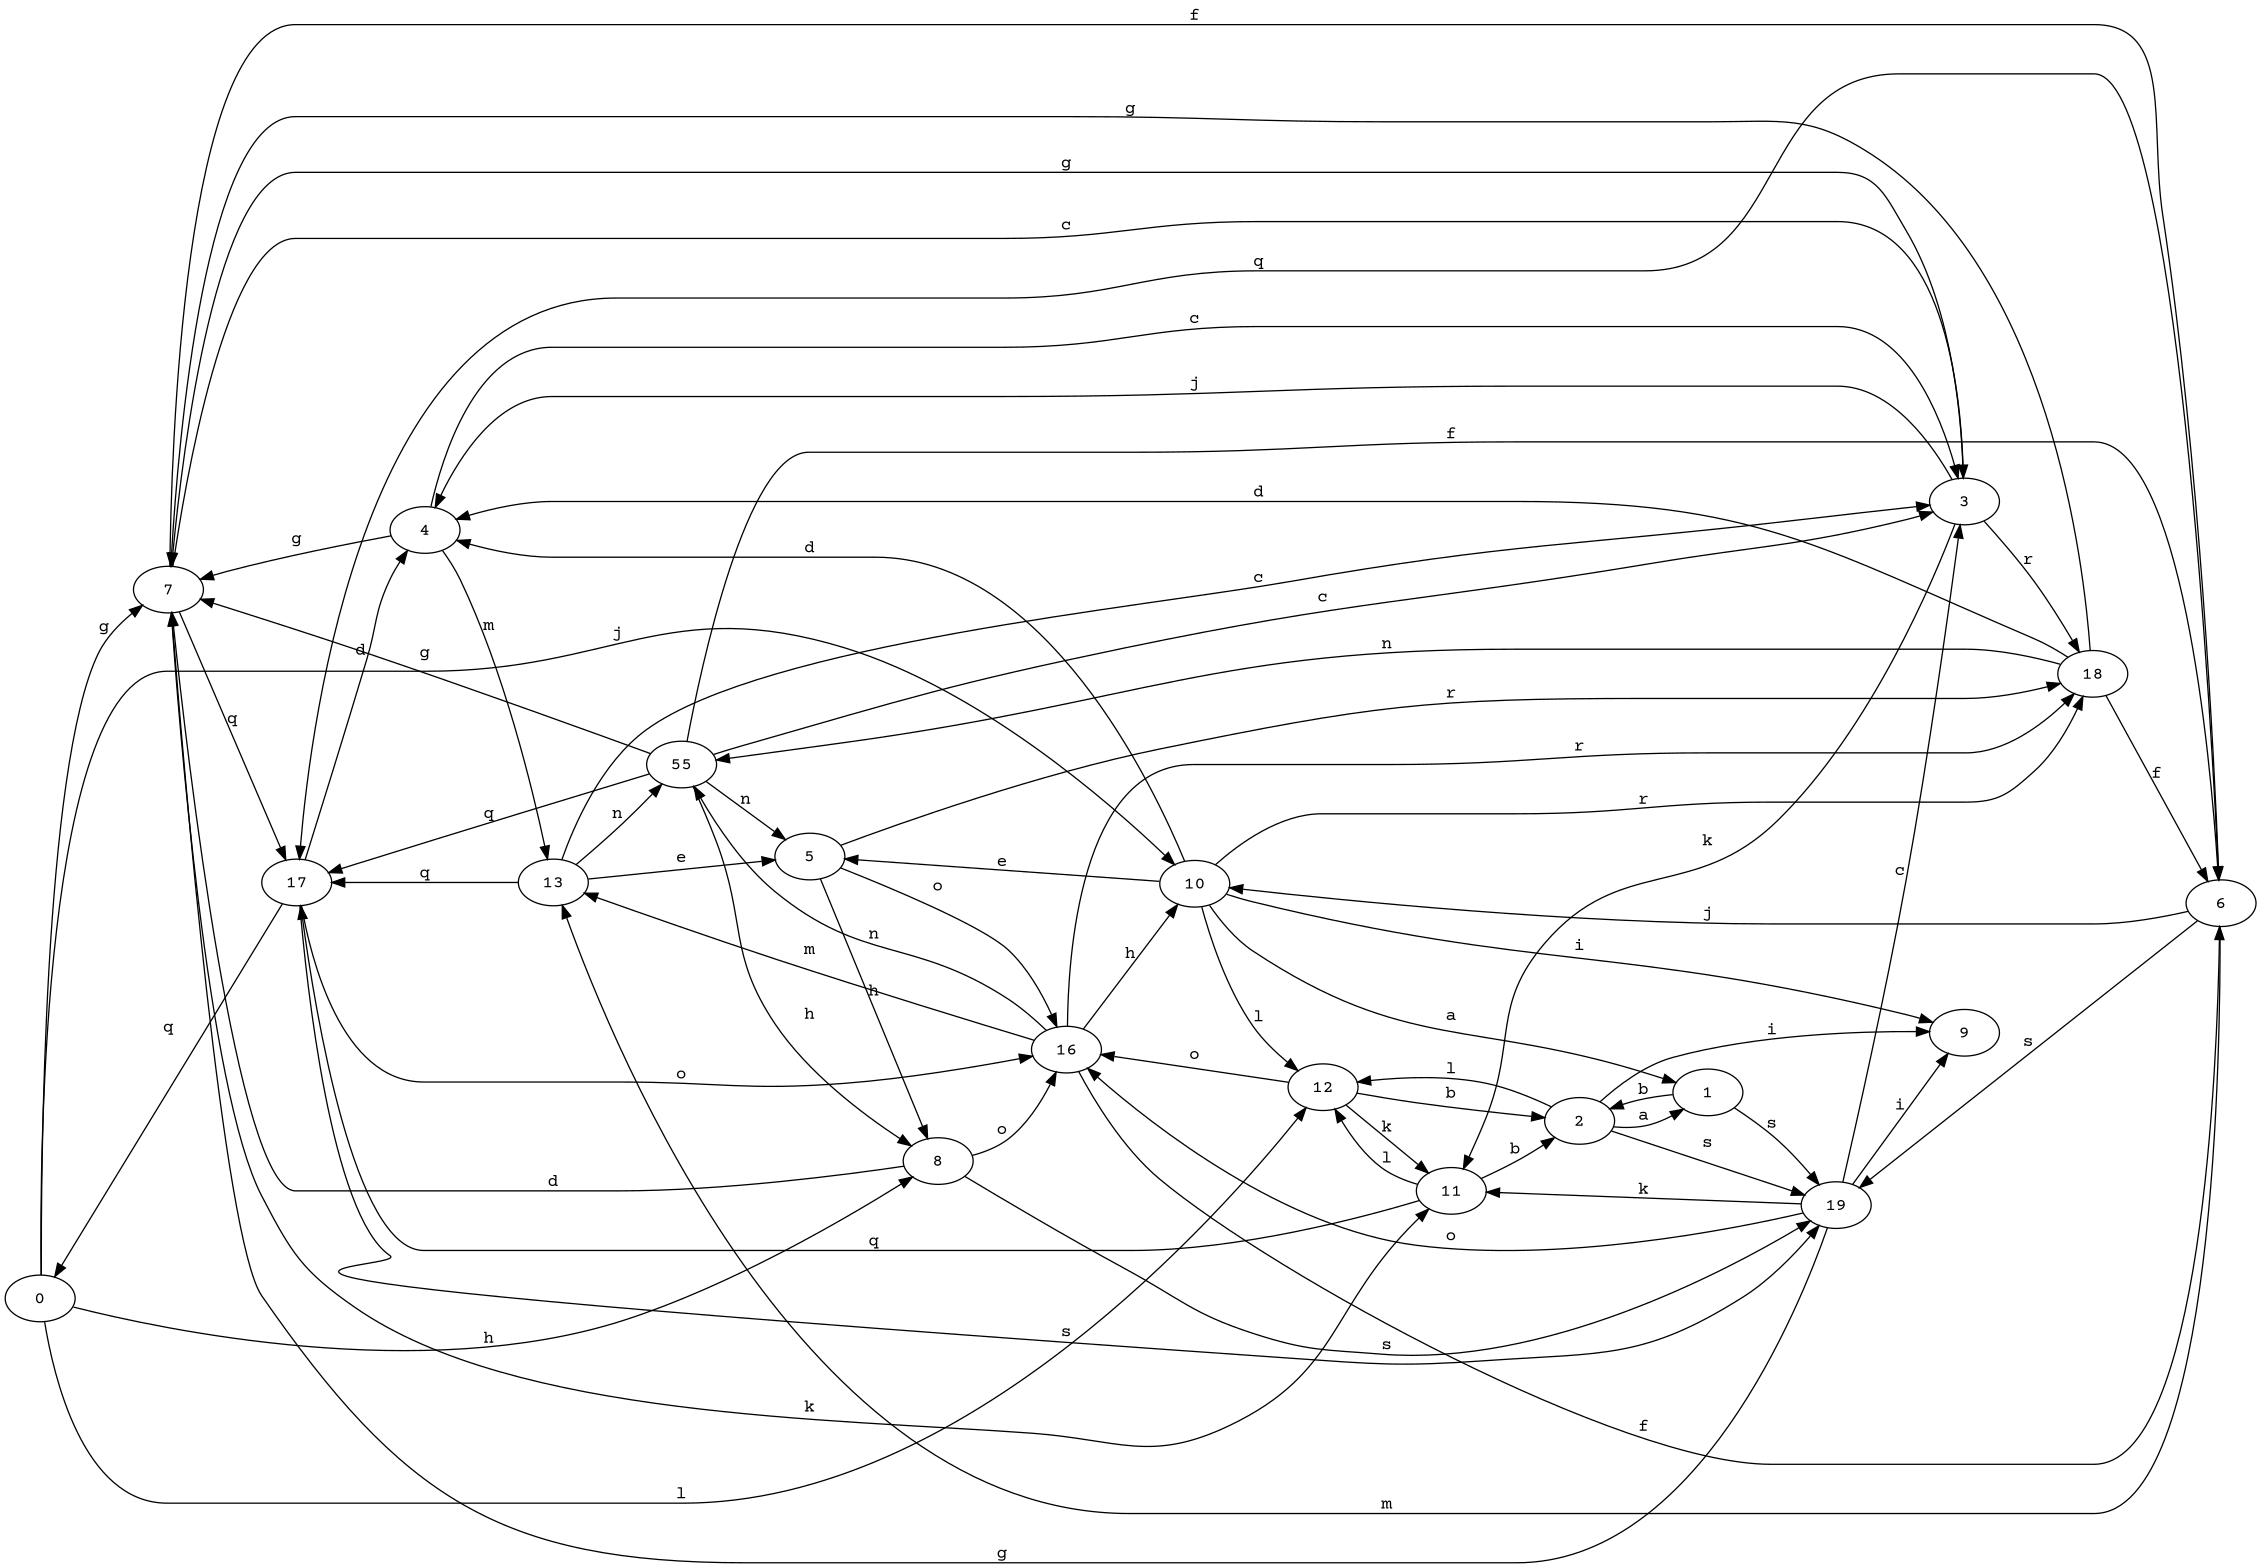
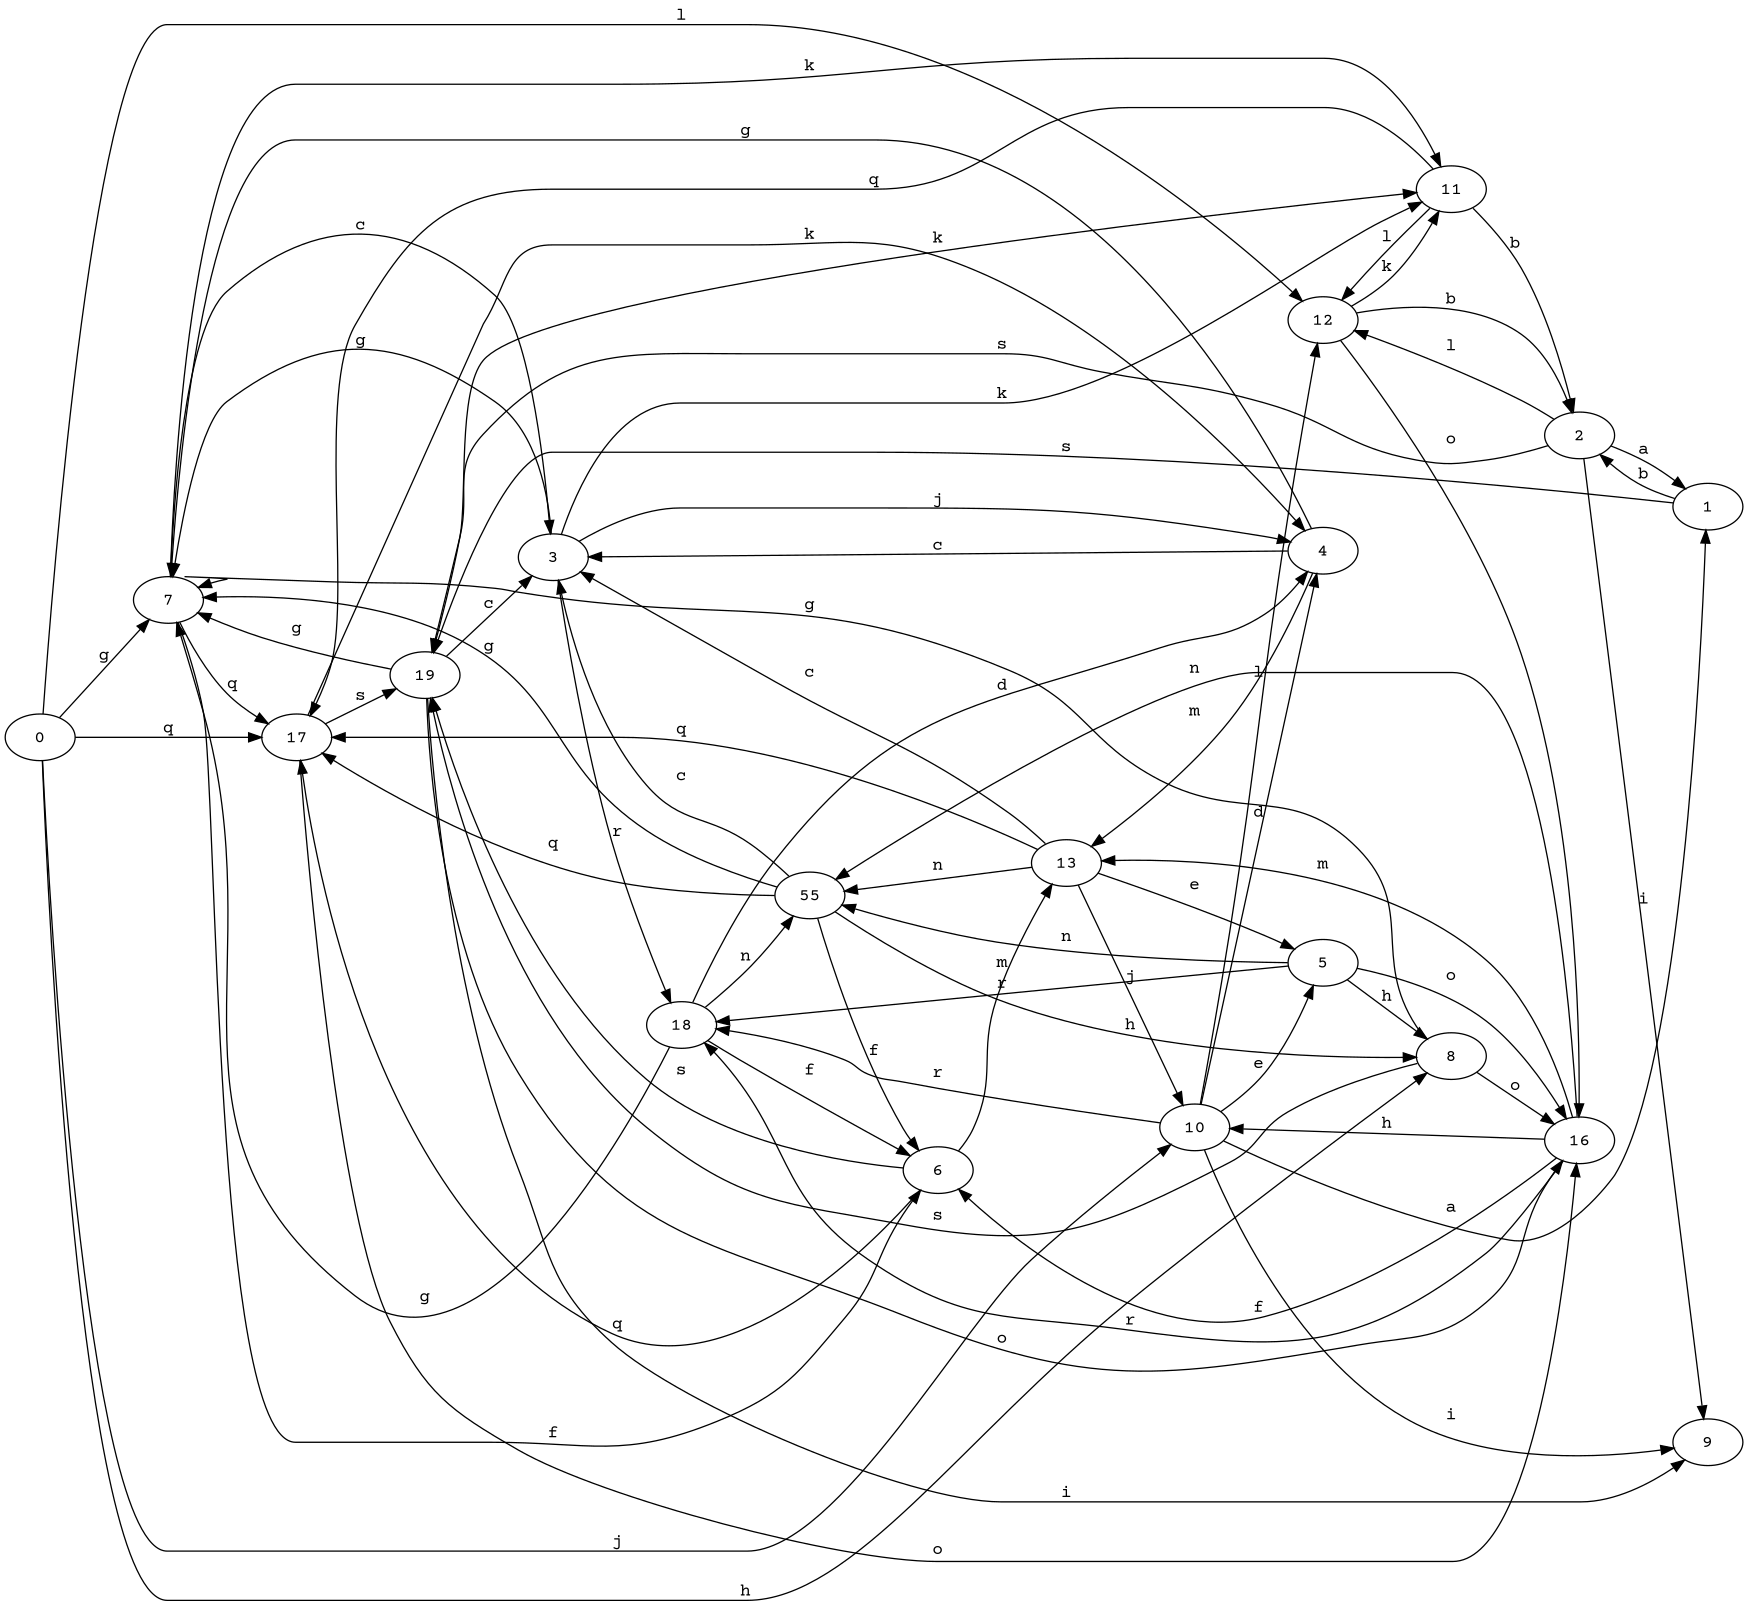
edge "17" -> "4": label "d" -> "k"
edge "55" -> "5": reversed
edge "6" -> "10": now "13" -> "10"
edge "17" -> "0": reversed
edge "8" -> "7": label "d" -> "g"
